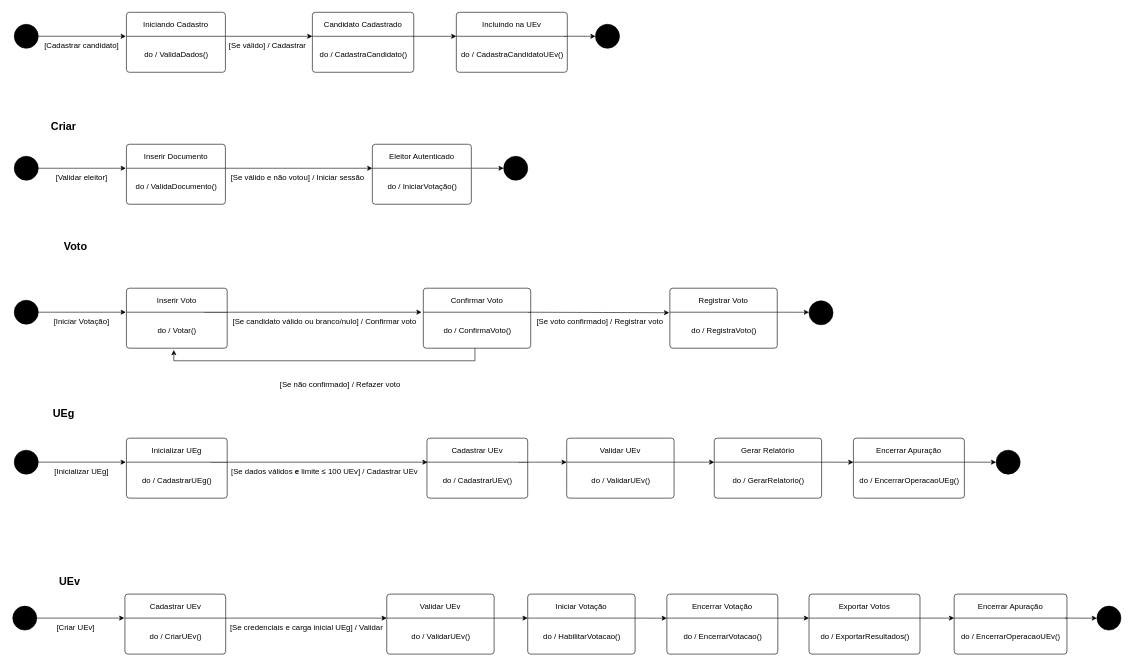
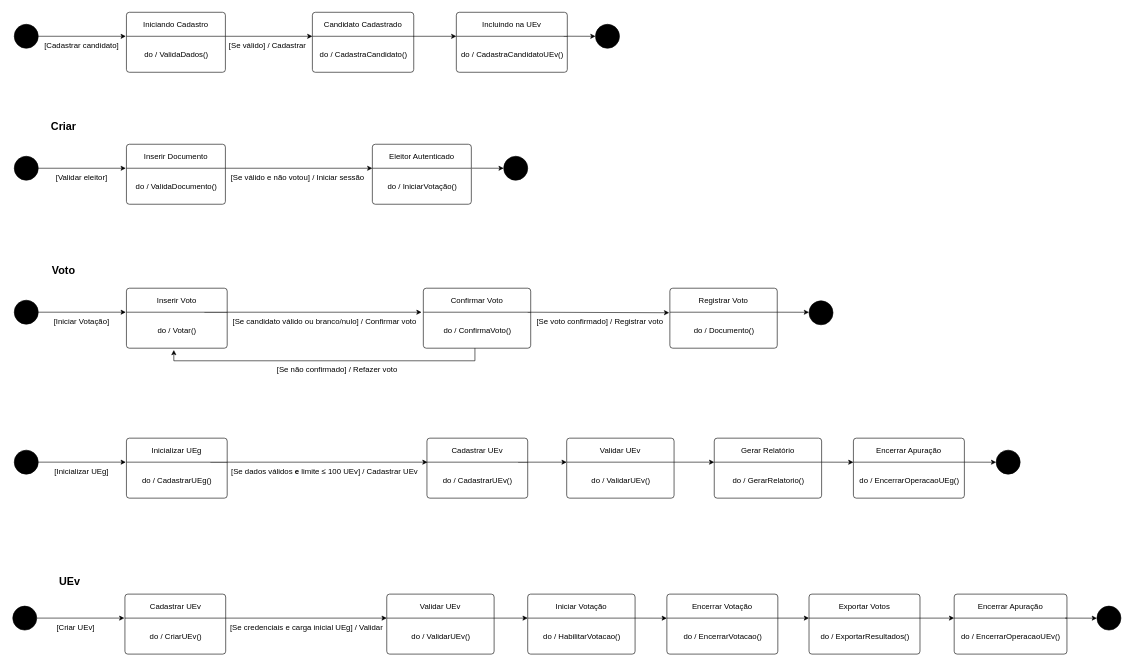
node "Voto": moved (75, 246) -> (63, 270)
node "do / RegistraVoto()": label "do / RegistraVoto()" -> "do / Documento()"
node "[Se não confirmado] / Refazer voto": moved (340, 385) -> (337, 370)
node "UEg": removed
